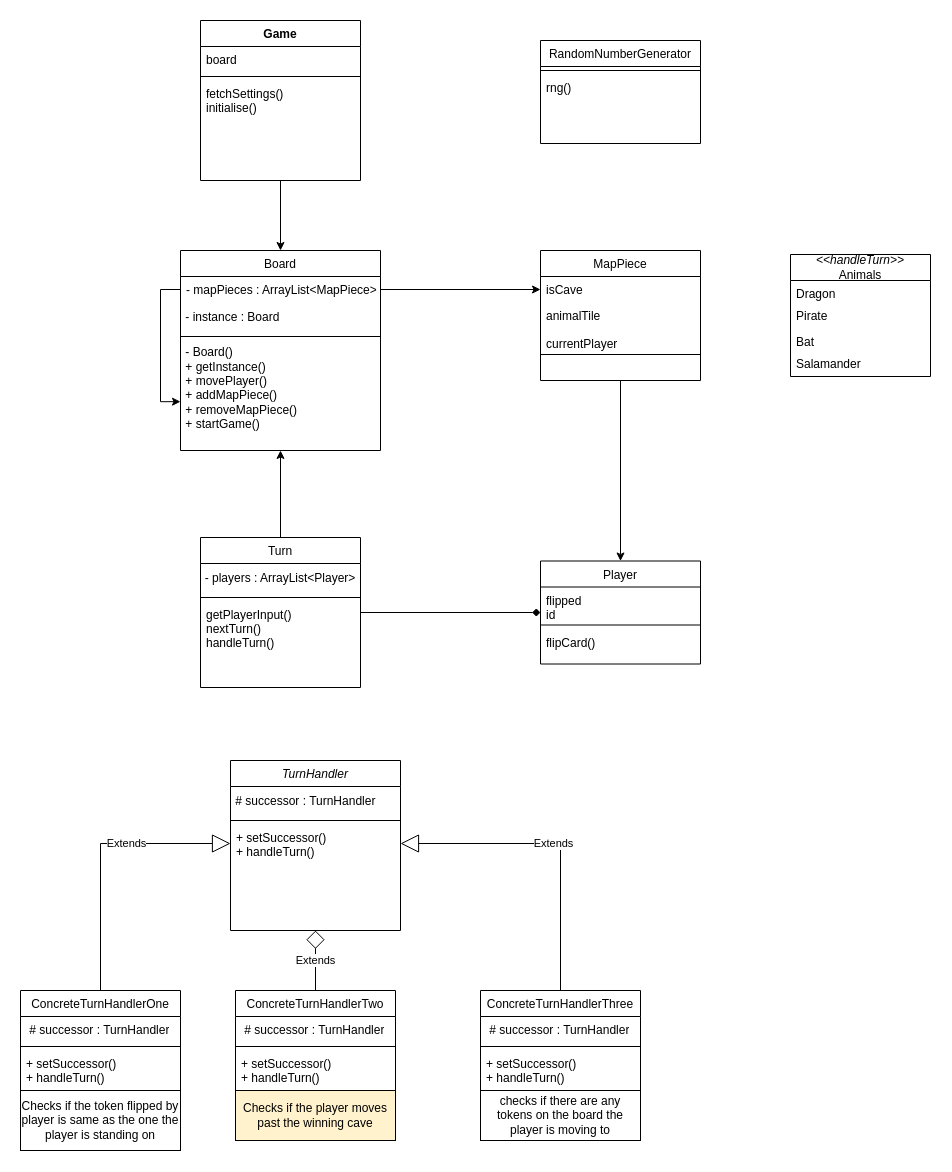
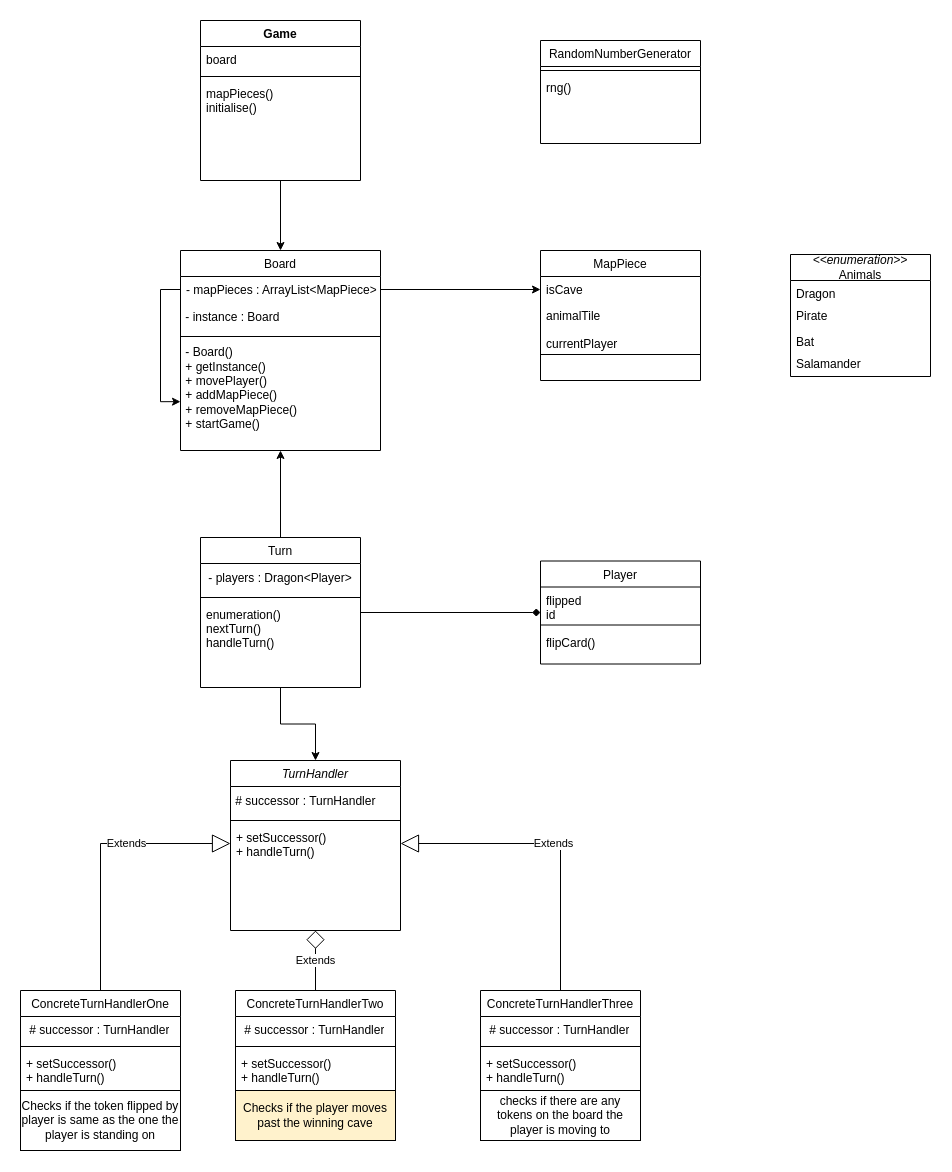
node "fetchSettings() initialise()": label "fetchSettings() initialise()" -> "mapPieces() initialise()"
node "<<handleTurn>> Animals": label "<<handleTurn>> Animals" -> "<<enumeration>> Animals"
edge "MapPiece" -> "Player": removed
node "- players : ArrayList<Player>": label "- players : ArrayList<Player>" -> "- players : Dragon<Player>"
node "getPlayerInput() nextTurn() handleTurn()": label "getPlayerInput() nextTurn() handleTurn()" -> "enumeration() nextTurn() handleTurn()"
edge "Turn" -> "TurnHandler": added
